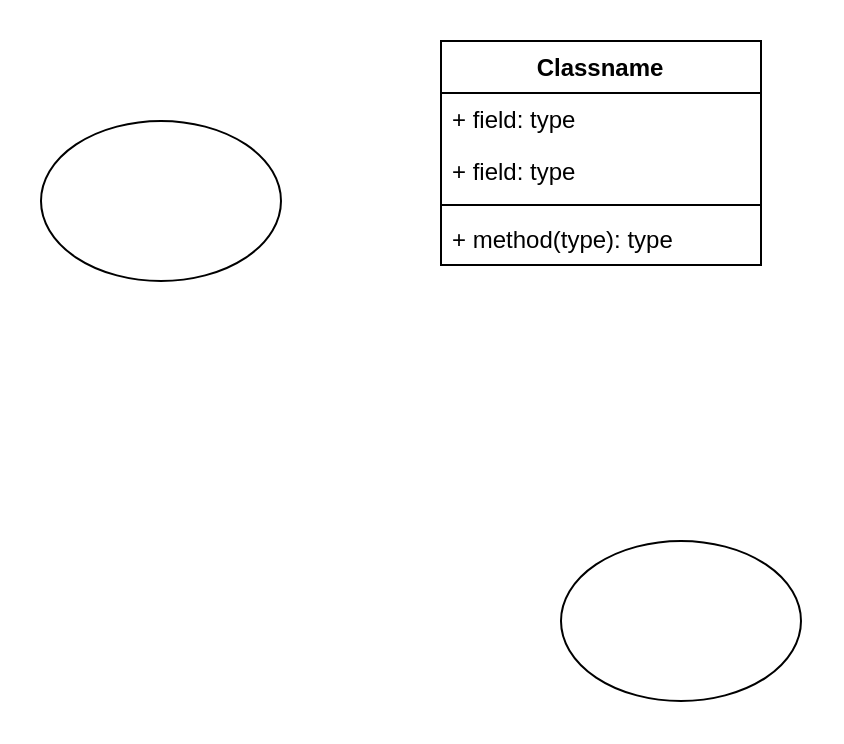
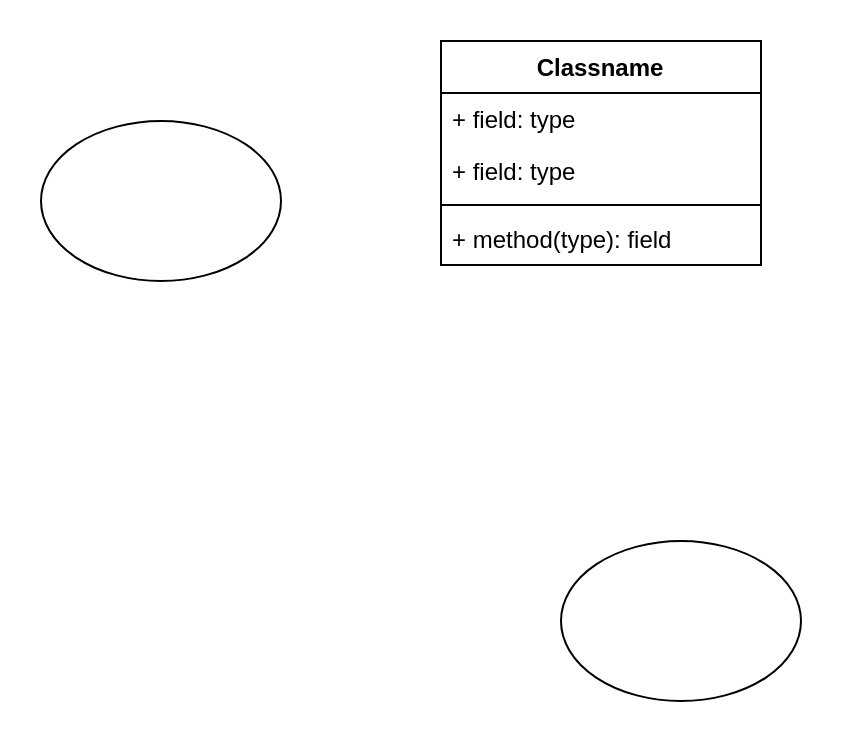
node "+ method(type): type": label "+ method(type): type" -> "+ method(type): field"
